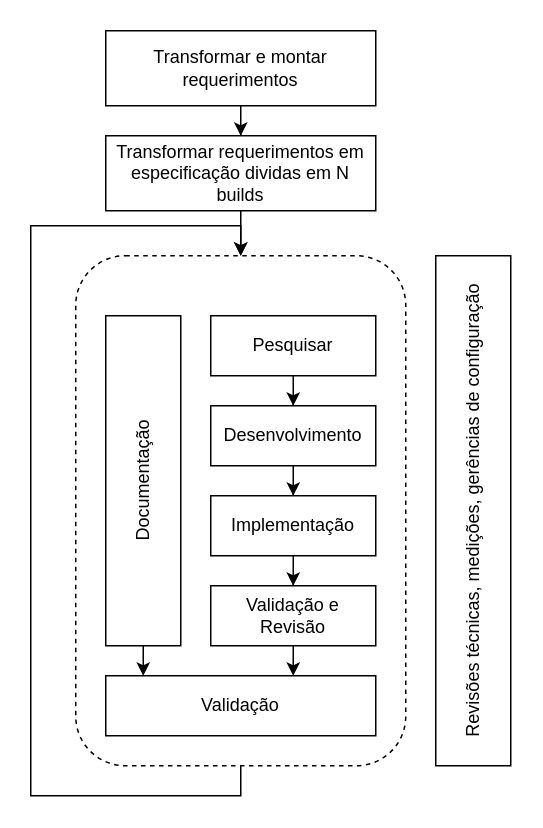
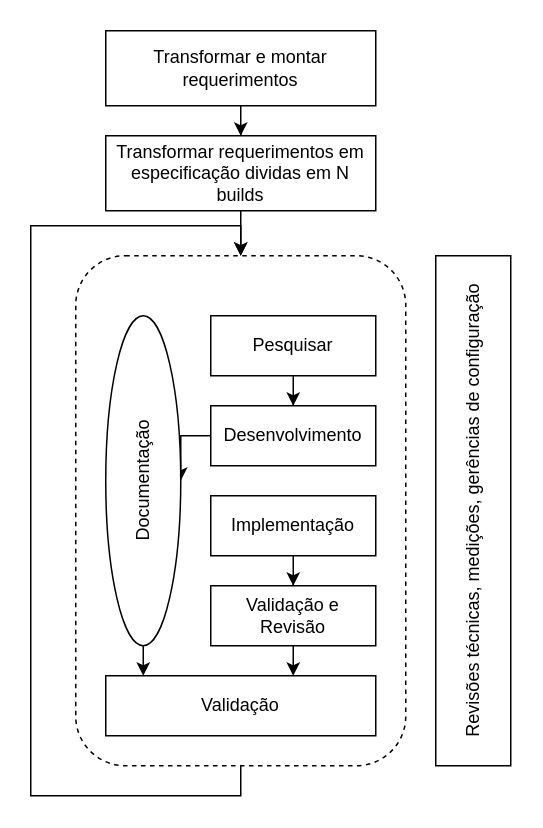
node "Documentação": shape rectangle -> ellipse
edge "Desenvolvimento" -> "Implementação": now "Desenvolvimento" -> "Documentação"
